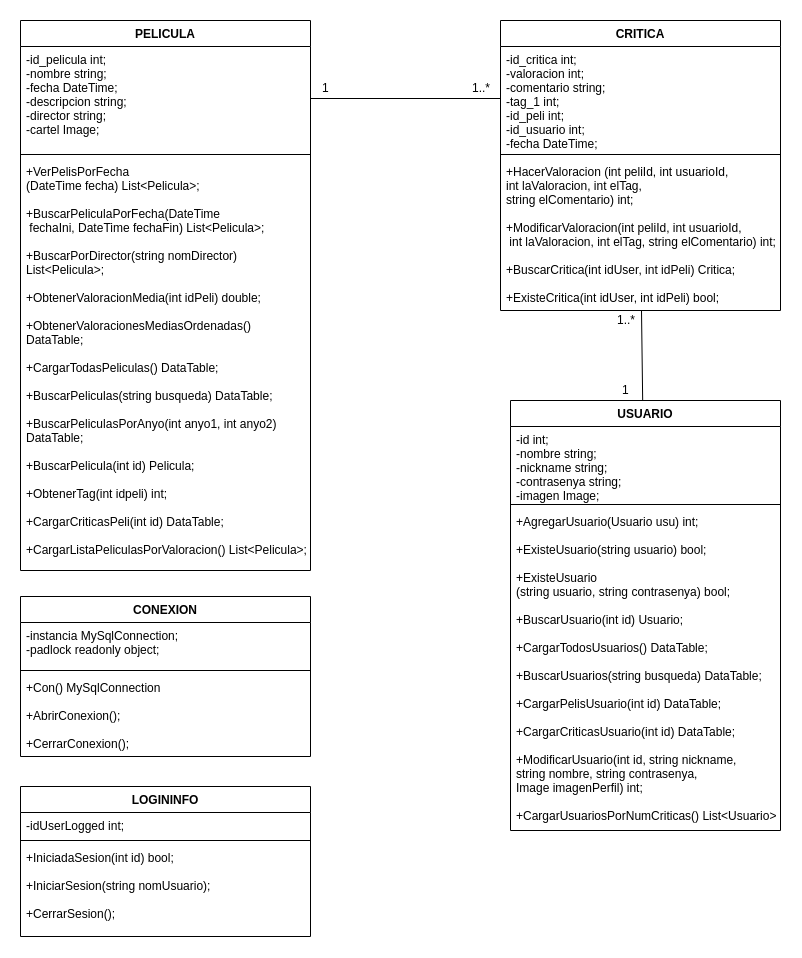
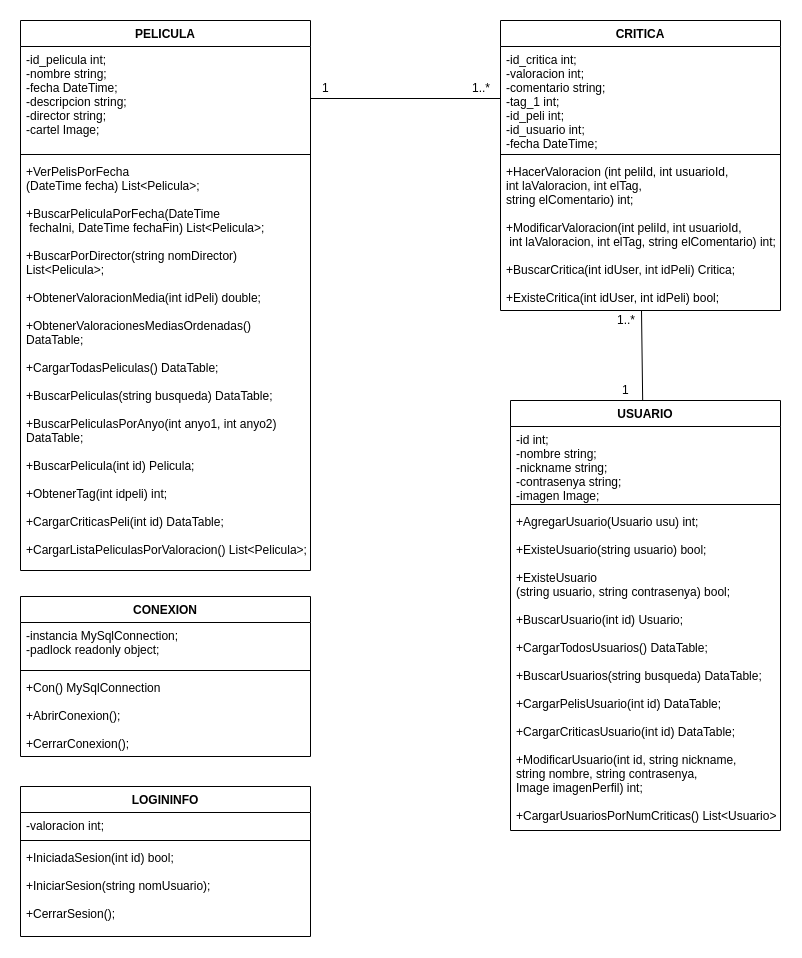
node "-idUserLogged int;": label "-idUserLogged int;" -> "-valoracion int;"
